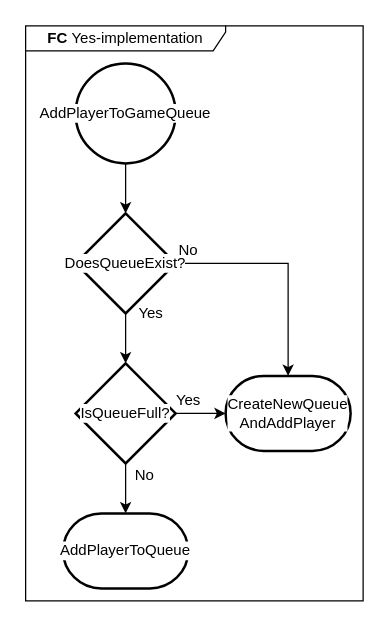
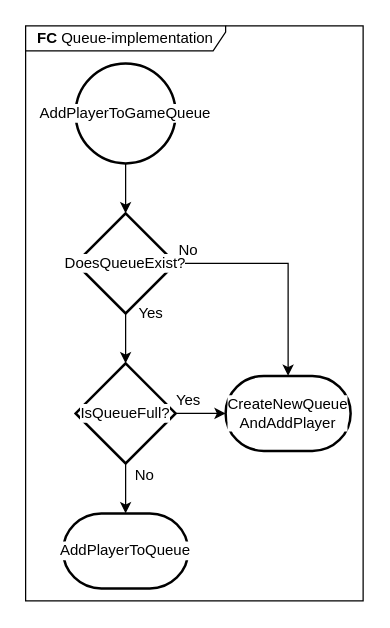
node "FC Yes-implementation": label "FC Yes-implementation" -> "FC Queue-implementation"
